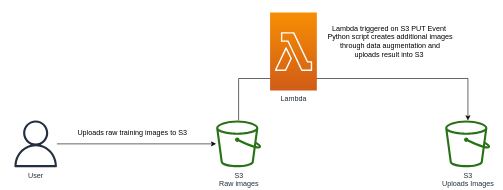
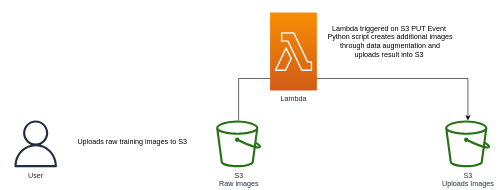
node "Uploads raw training images to S3": moved (132, 132) -> (132, 141)
edge "User" -> "S3 Raw images": removed
